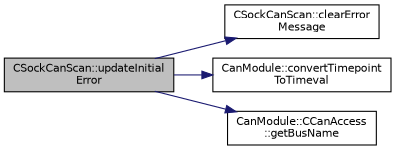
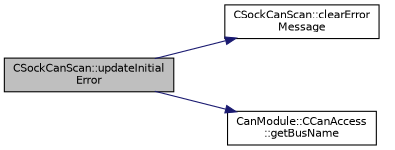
node "CanModule::convertTimepoint ToTimeval": removed
